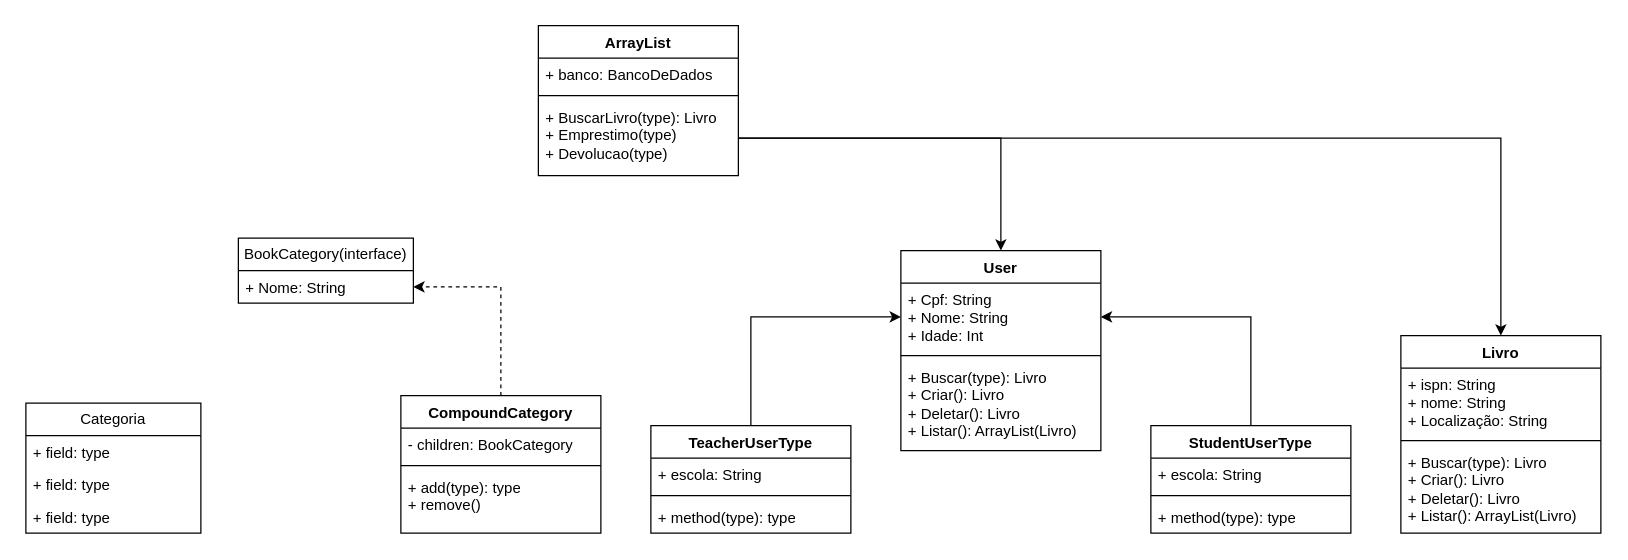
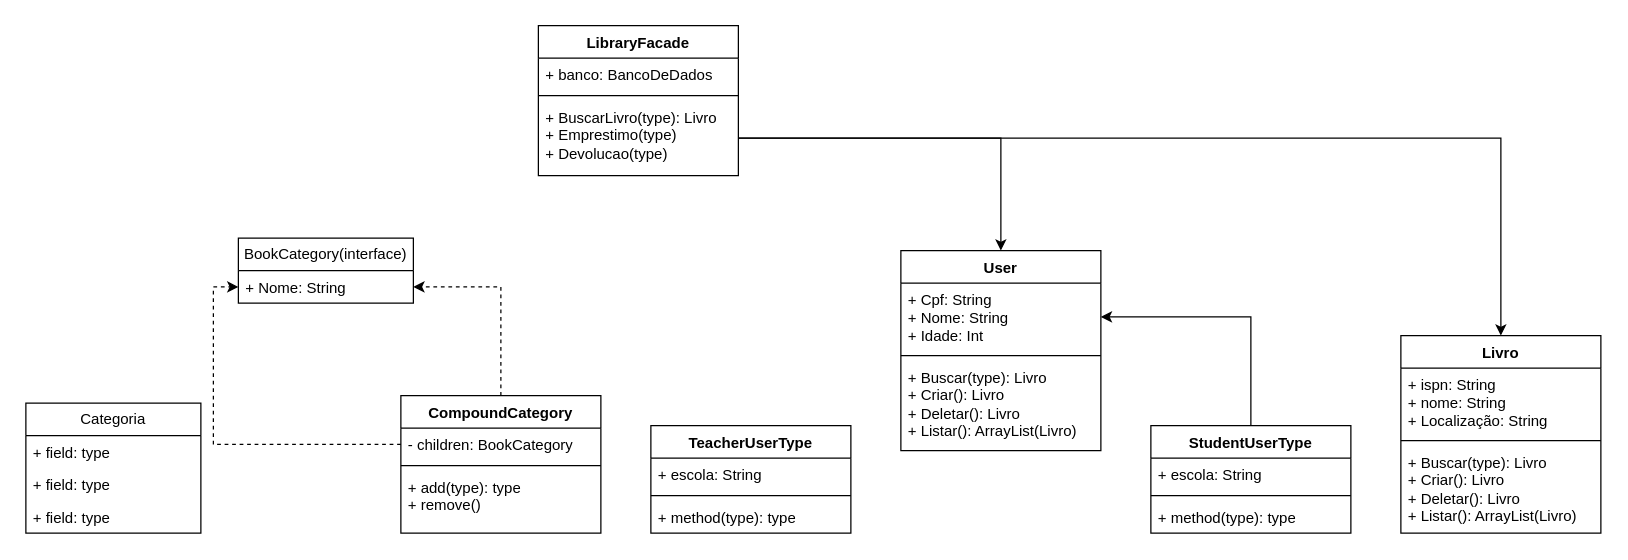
node "ArrayList": label "ArrayList" -> "LibraryFacade"
edge "TeacherUserType" -> "+ Cpf: String + Nome: String + Idade: Int": removed
edge "- children: BookCategory" -> "+ Nome: String": added
